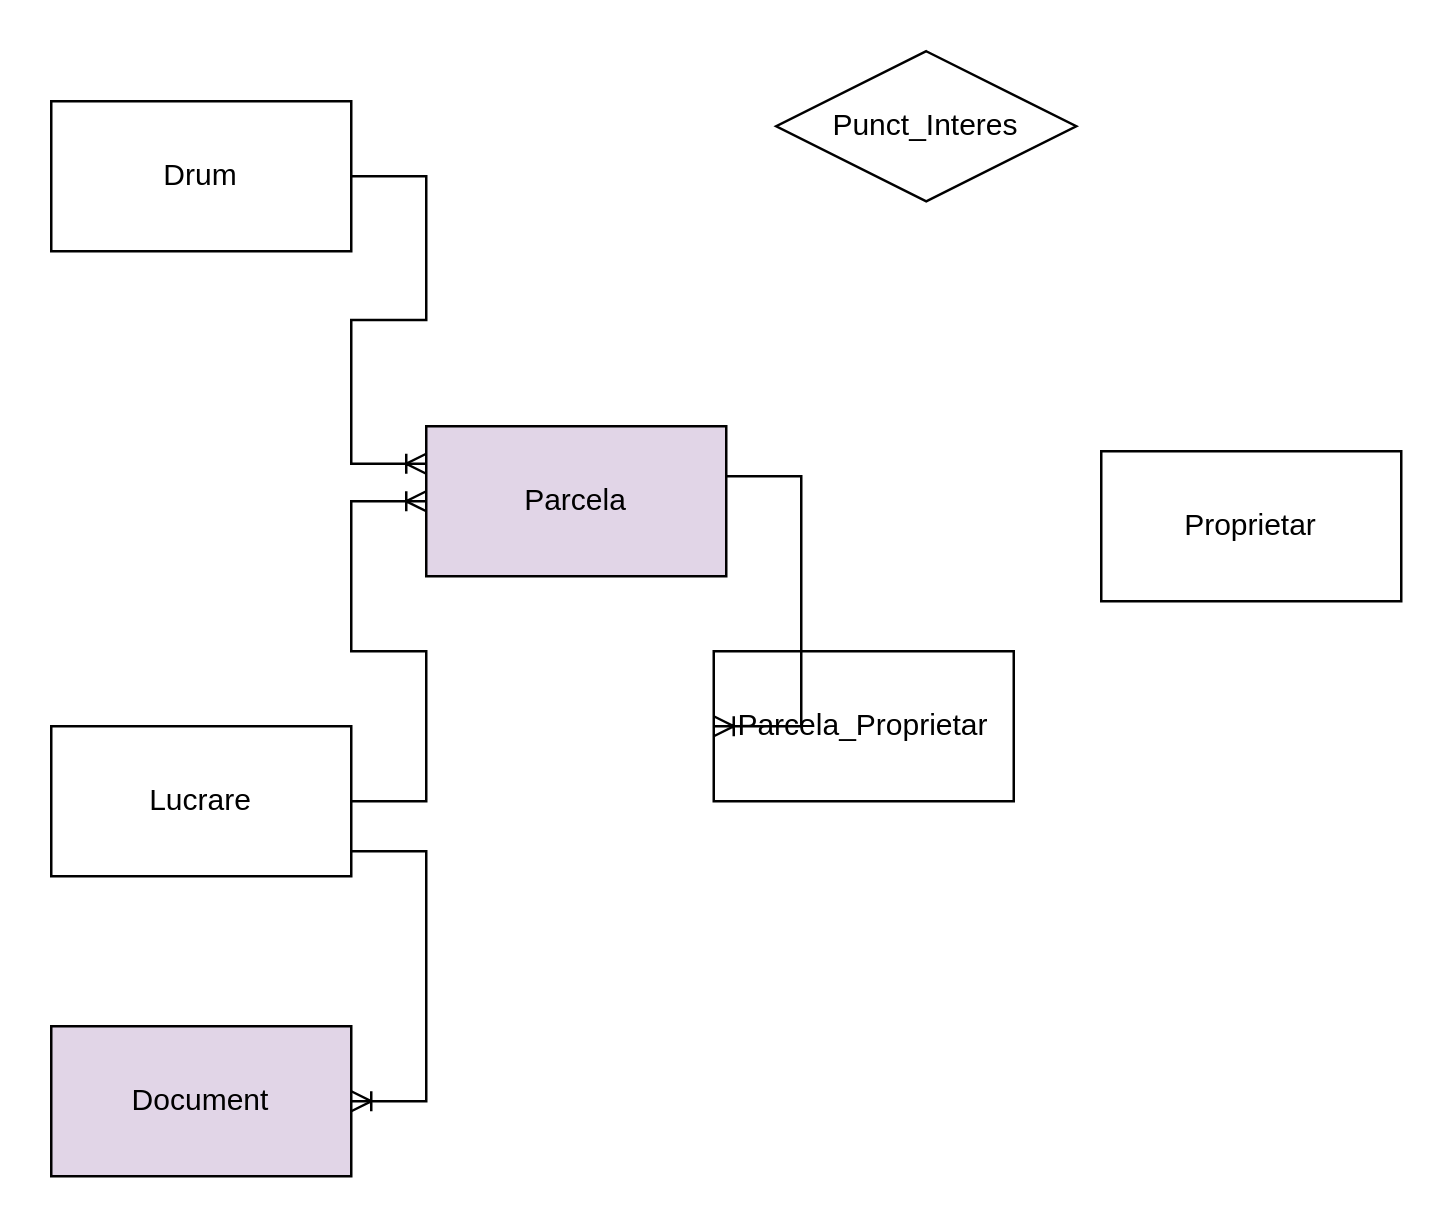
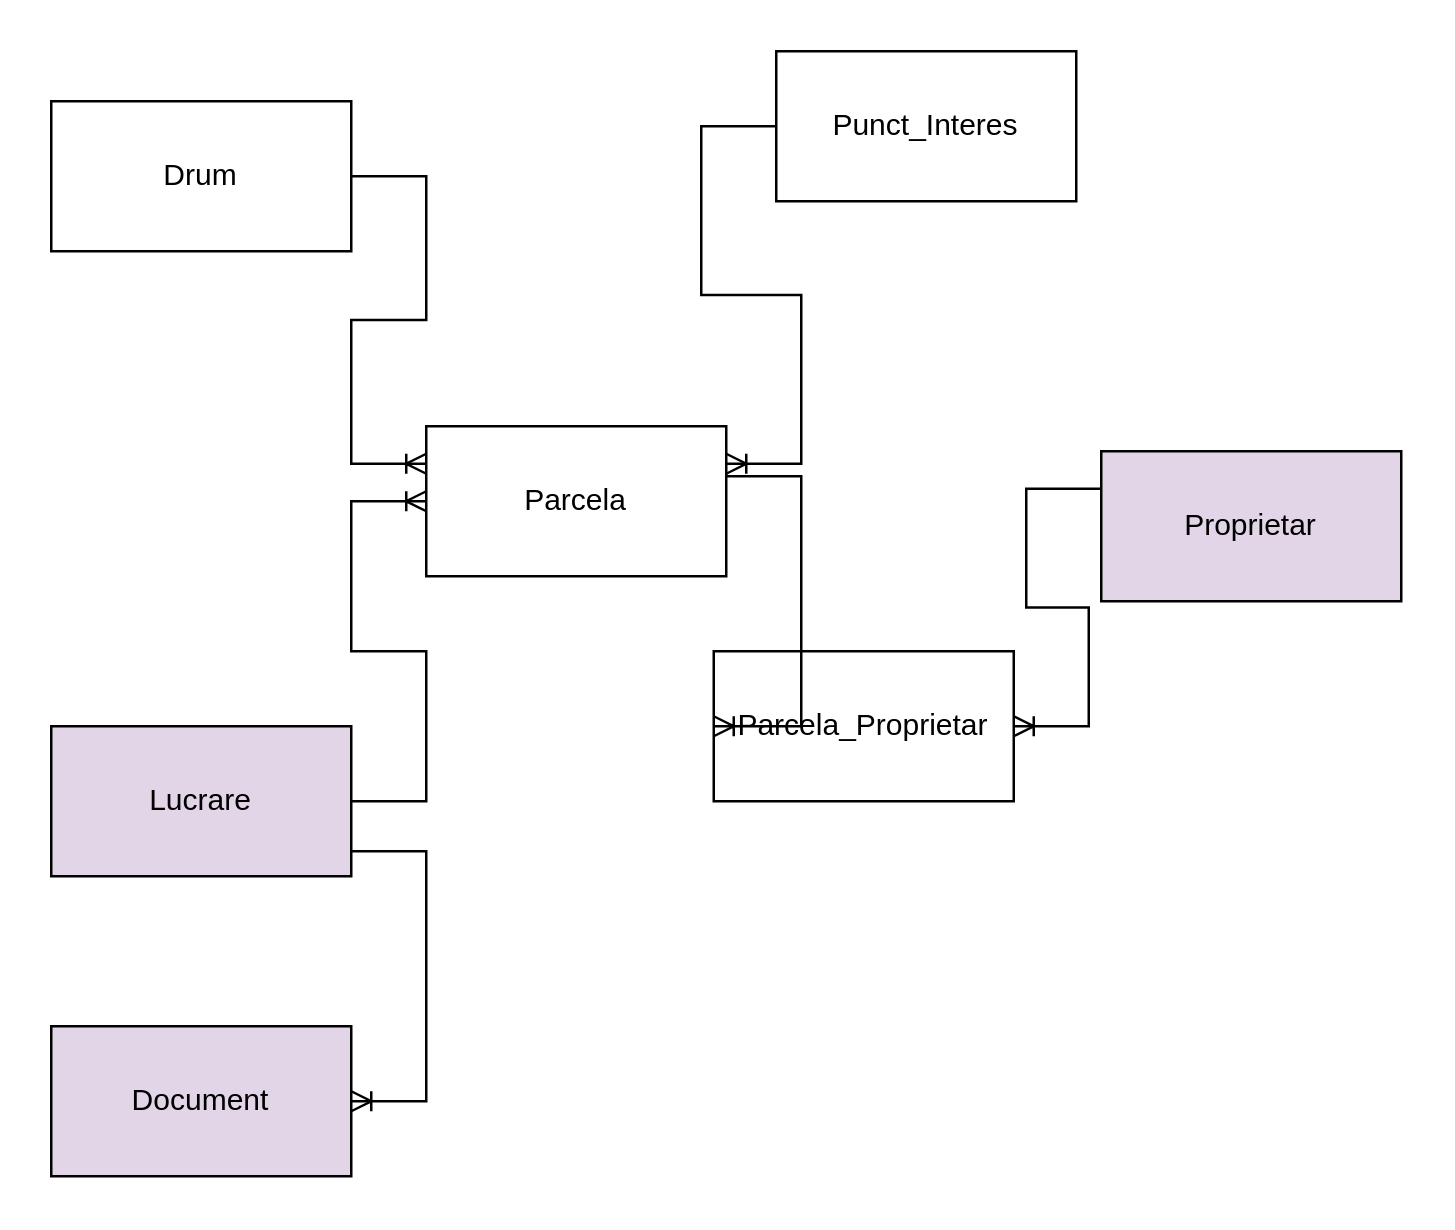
node "Punct_Interes": shape diamond -> rectangle
edge "Punct_Interes" -> "Parcela": added
node "Parcela": fillcolor #e1d5e7 -> #ffffff
node "Proprietar": fillcolor #ffffff -> #e1d5e7
edge "Proprietar" -> "Parcela_Proprietar": added
node "Lucrare": fillcolor #ffffff -> #e1d5e7
